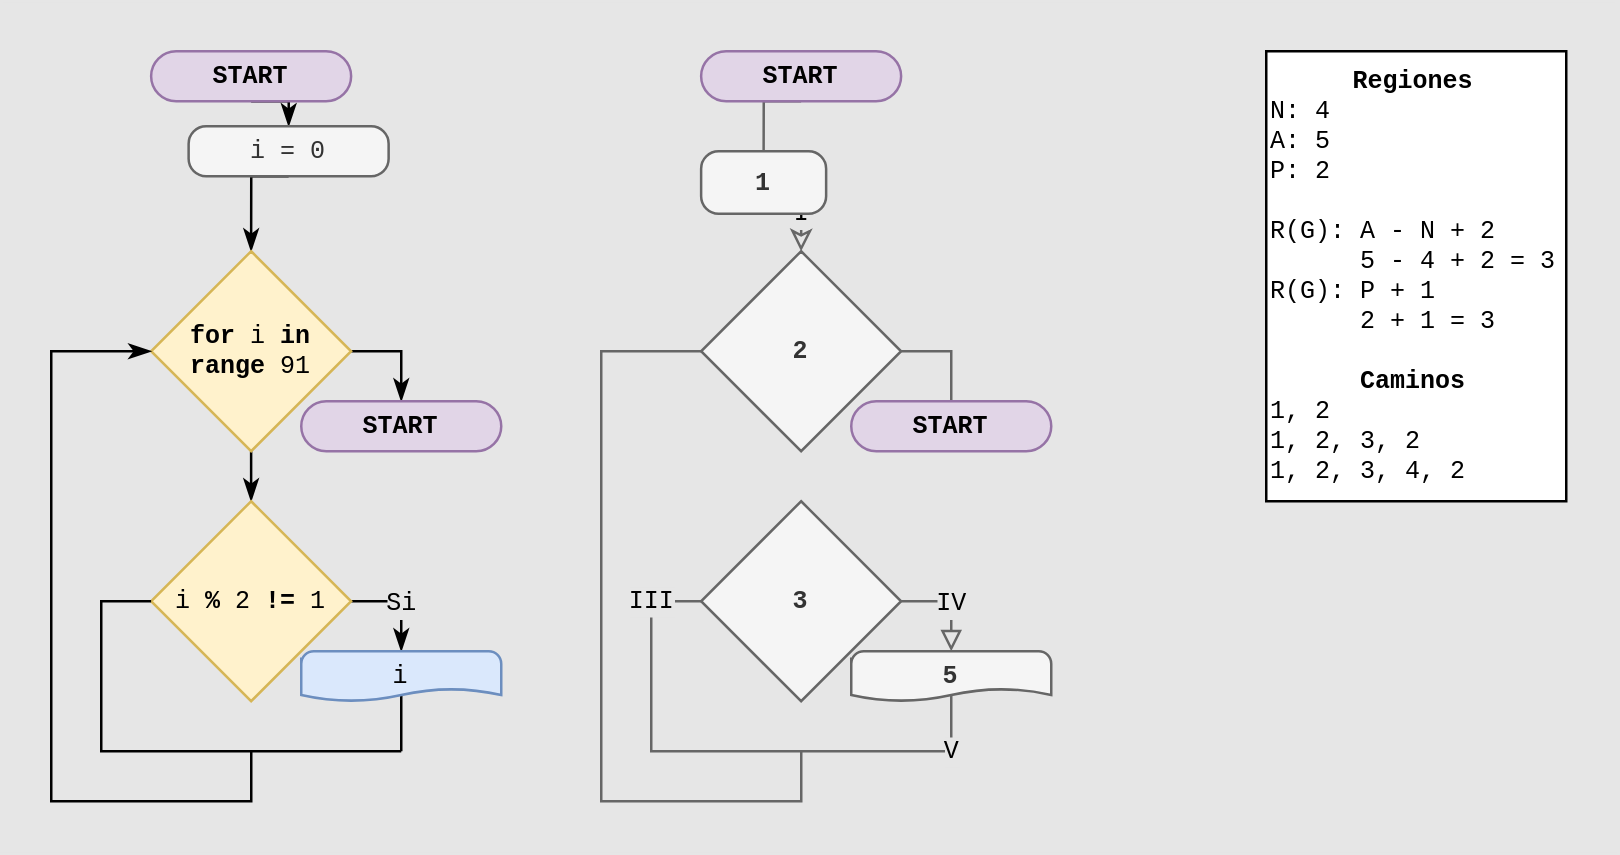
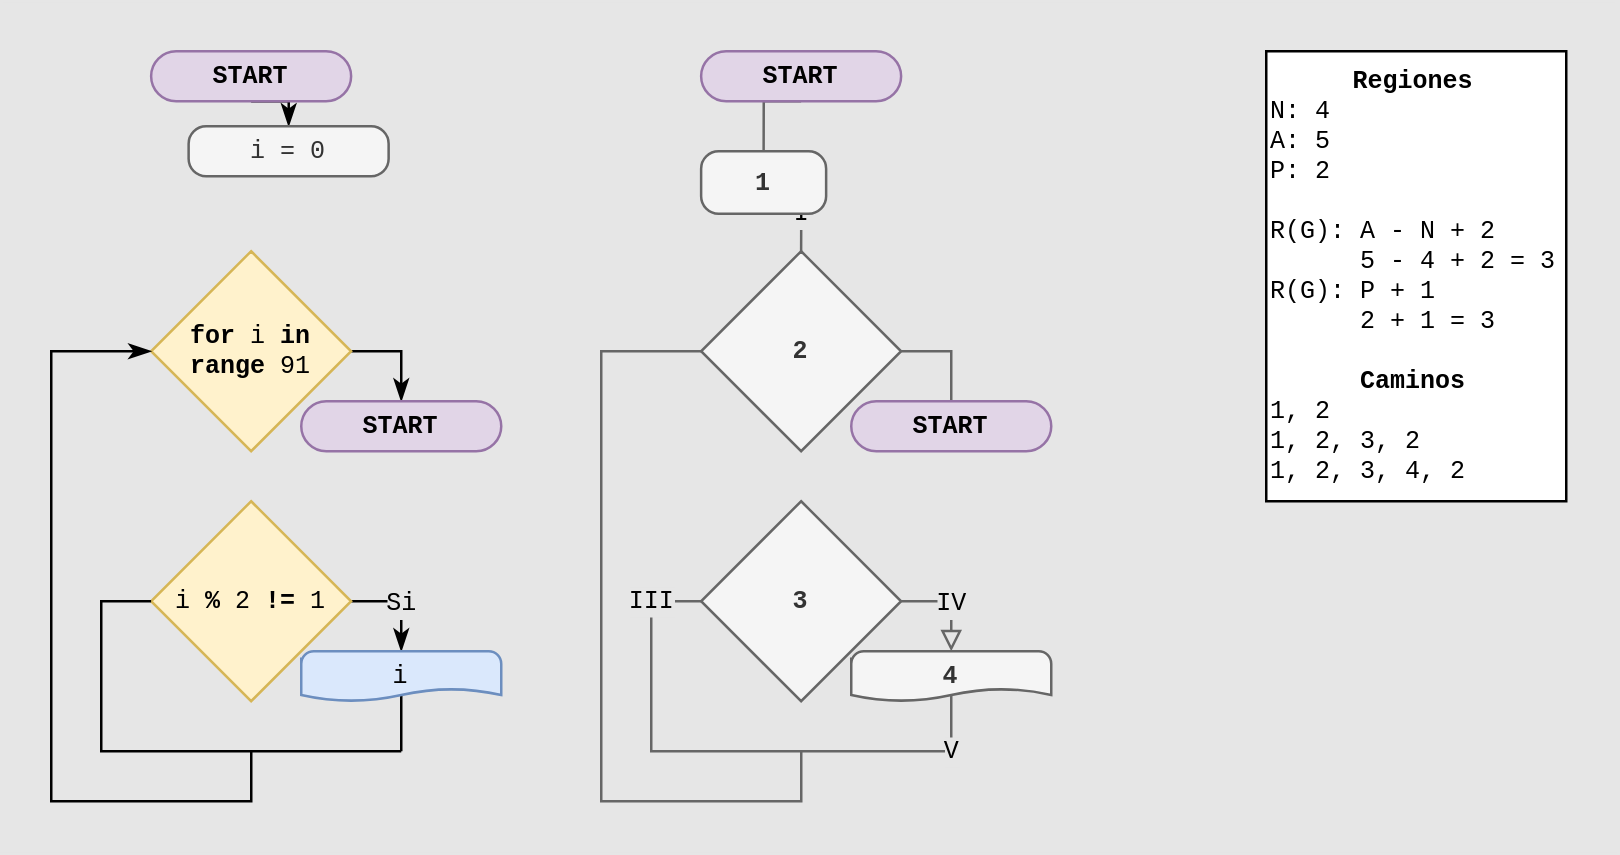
edge "i = 0" -> "for i in range 91": removed
edge "1" -> "2": arrowhead classic -> none
edge "for i in range 91" -> "i % 2 != 1": removed
node "5": label "5" -> "4"
